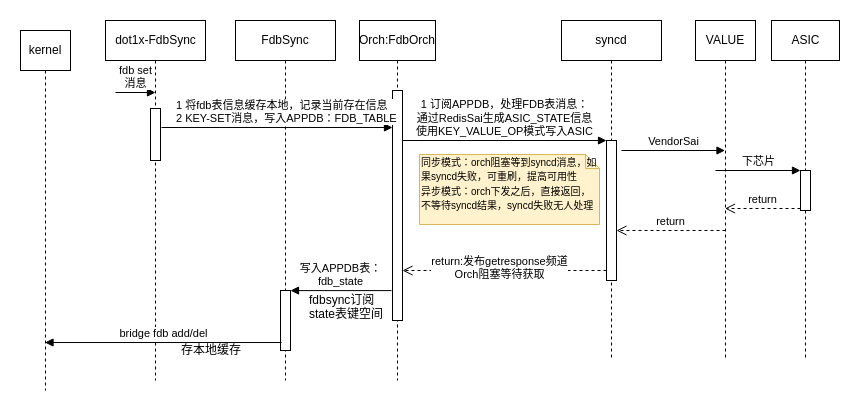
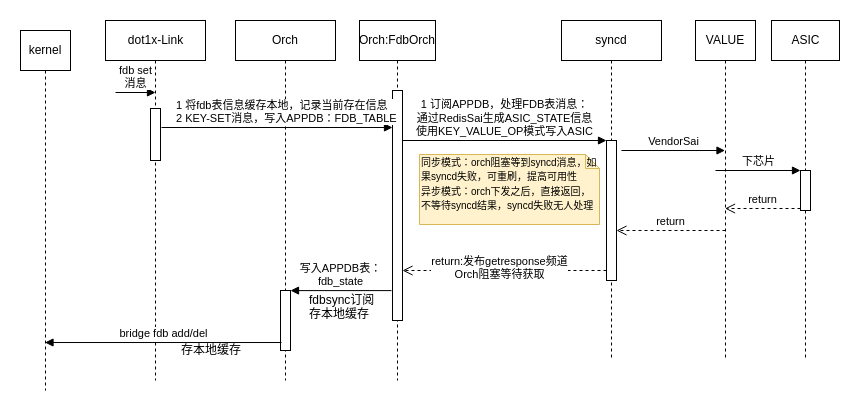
node "dot1x-FdbSync": label "dot1x-FdbSync" -> "dot1x-Link"
node "FdbSync": label "FdbSync" -> "Orch"
node "fdbsync订阅 state表键空间": label "fdbsync订阅 state表键空间" -> "fdbsync订阅 存本地缓存"
